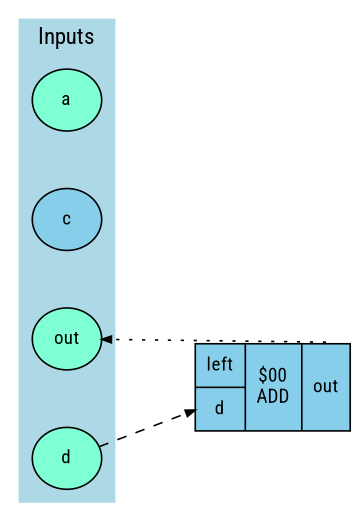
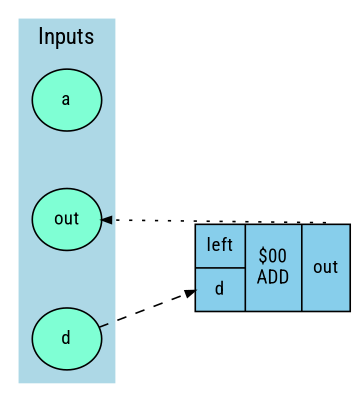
node "c": removed
